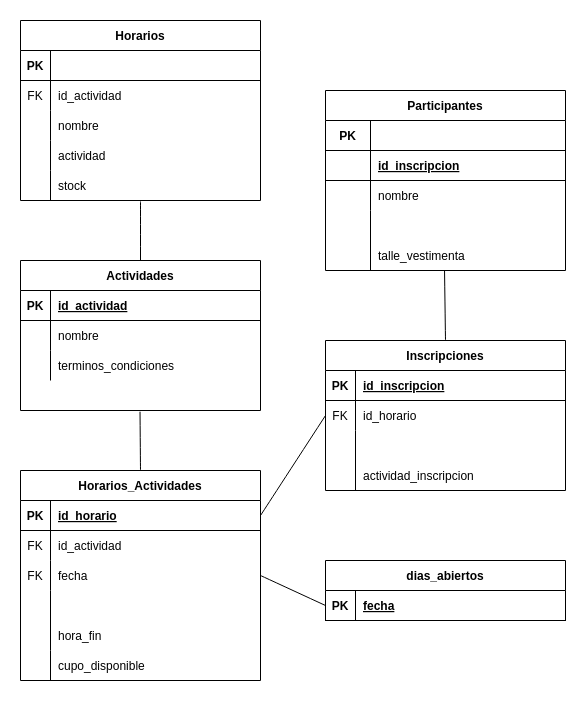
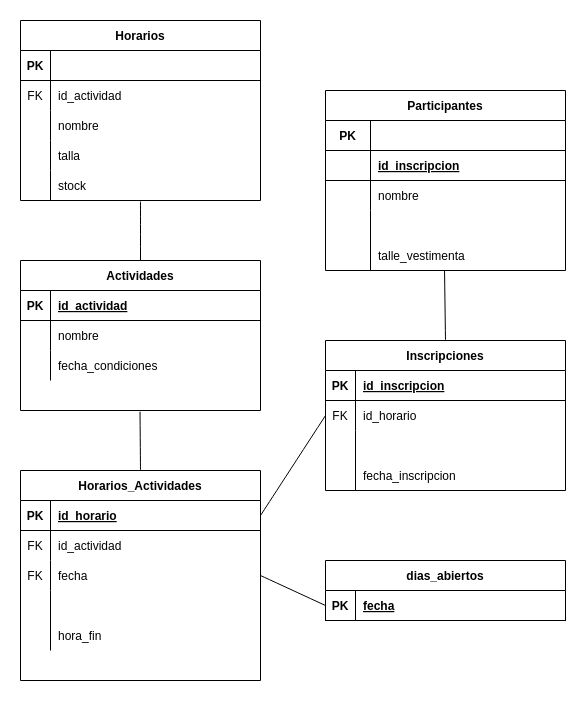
node "actividad": label "actividad" -> "talla"
node "terminos_condiciones": label "terminos_condiciones" -> "fecha_condiciones"
node "actividad_inscripcion": label "actividad_inscripcion" -> "fecha_inscripcion"
node "cupo_disponible": removed
